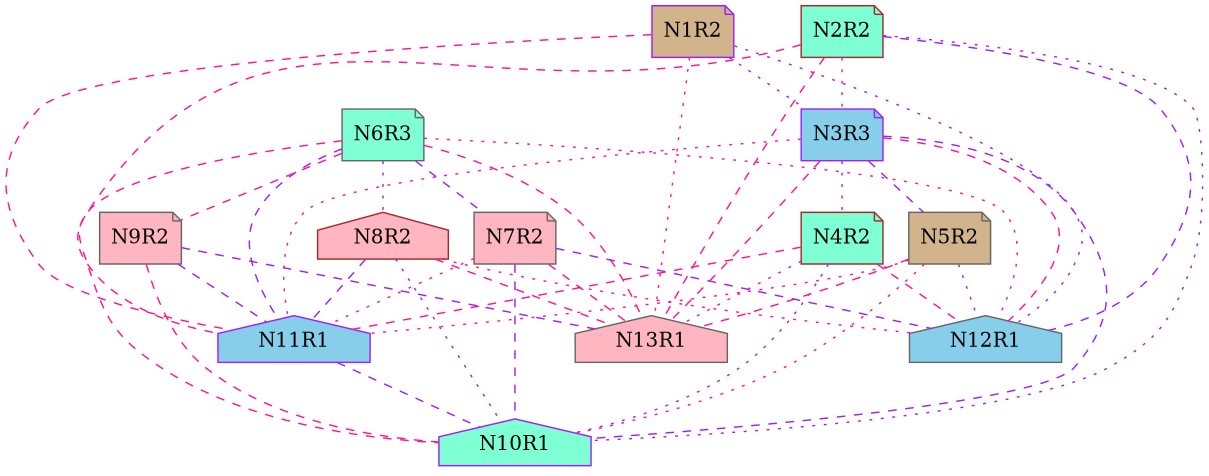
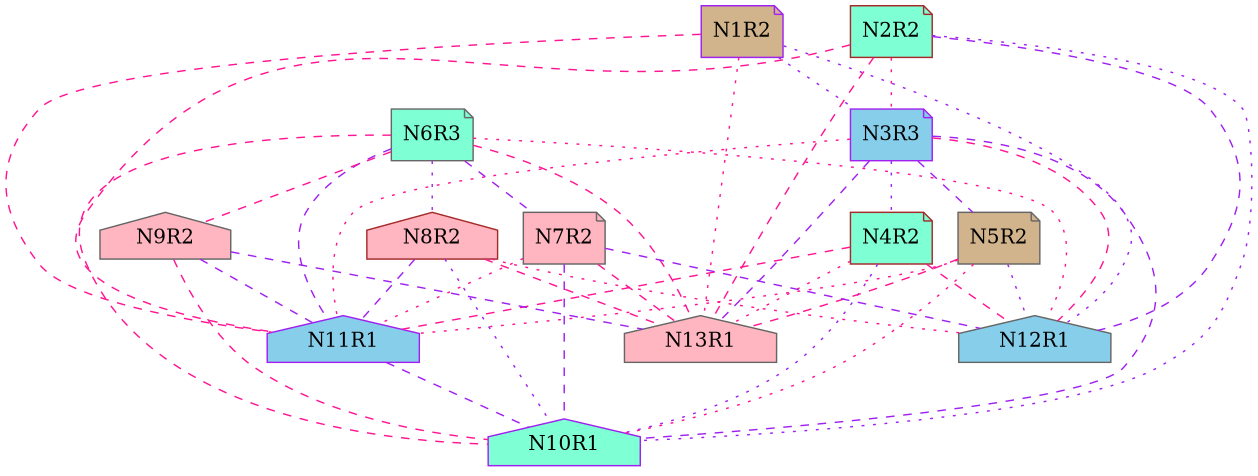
node "N9R2": shape note -> house
edge "N3R3" -- "N13R1": color deeppink -> purple
